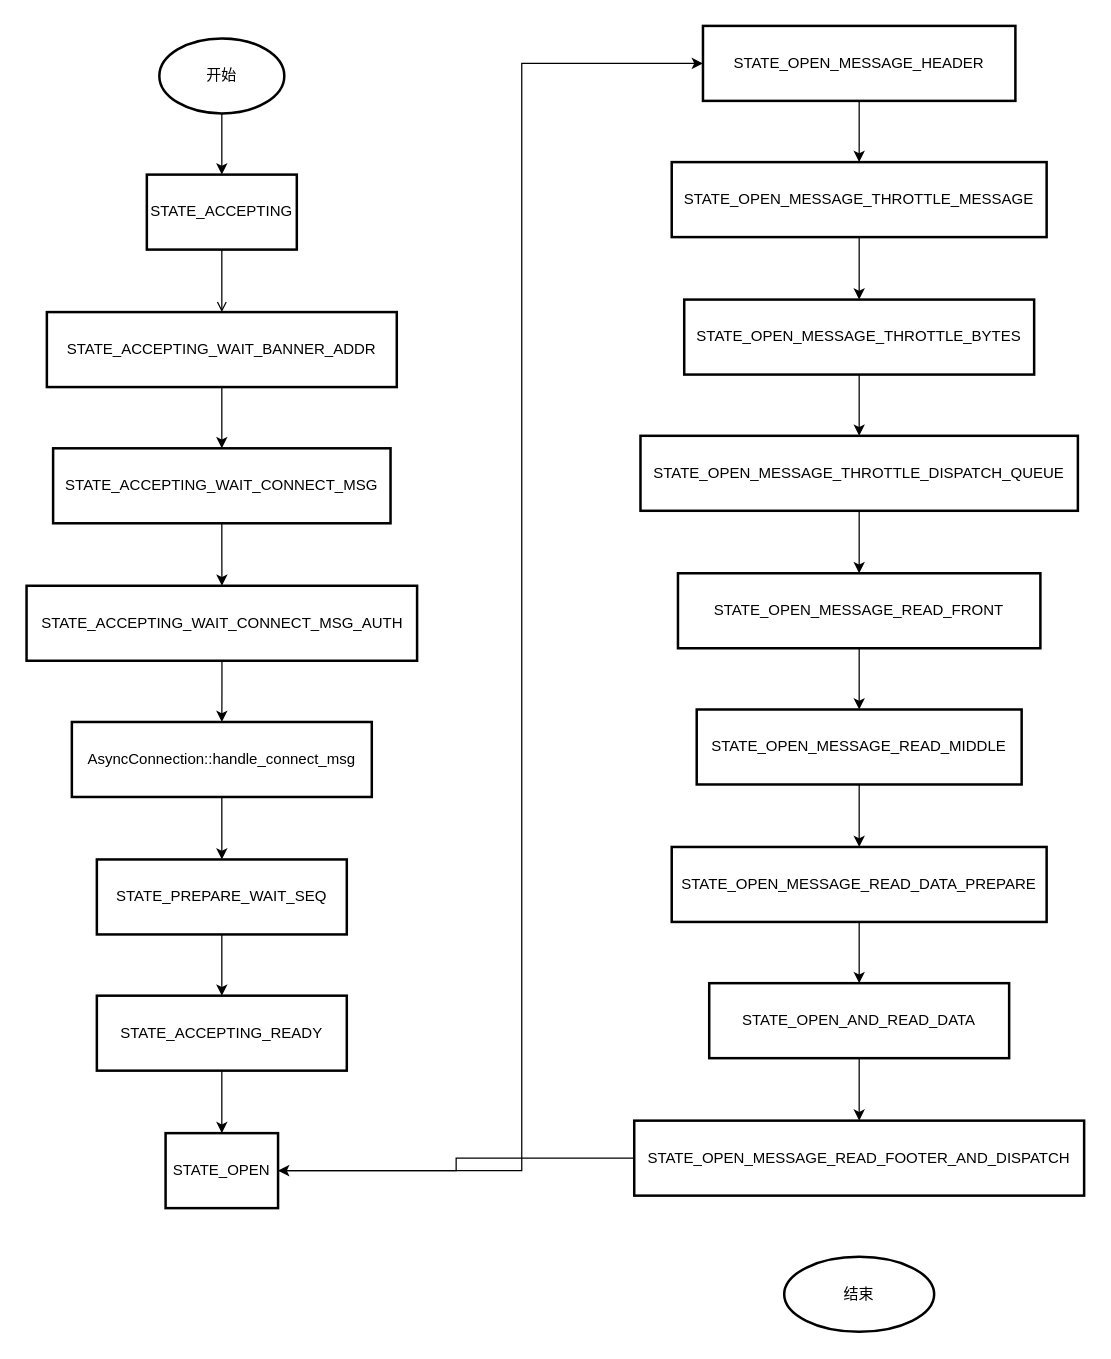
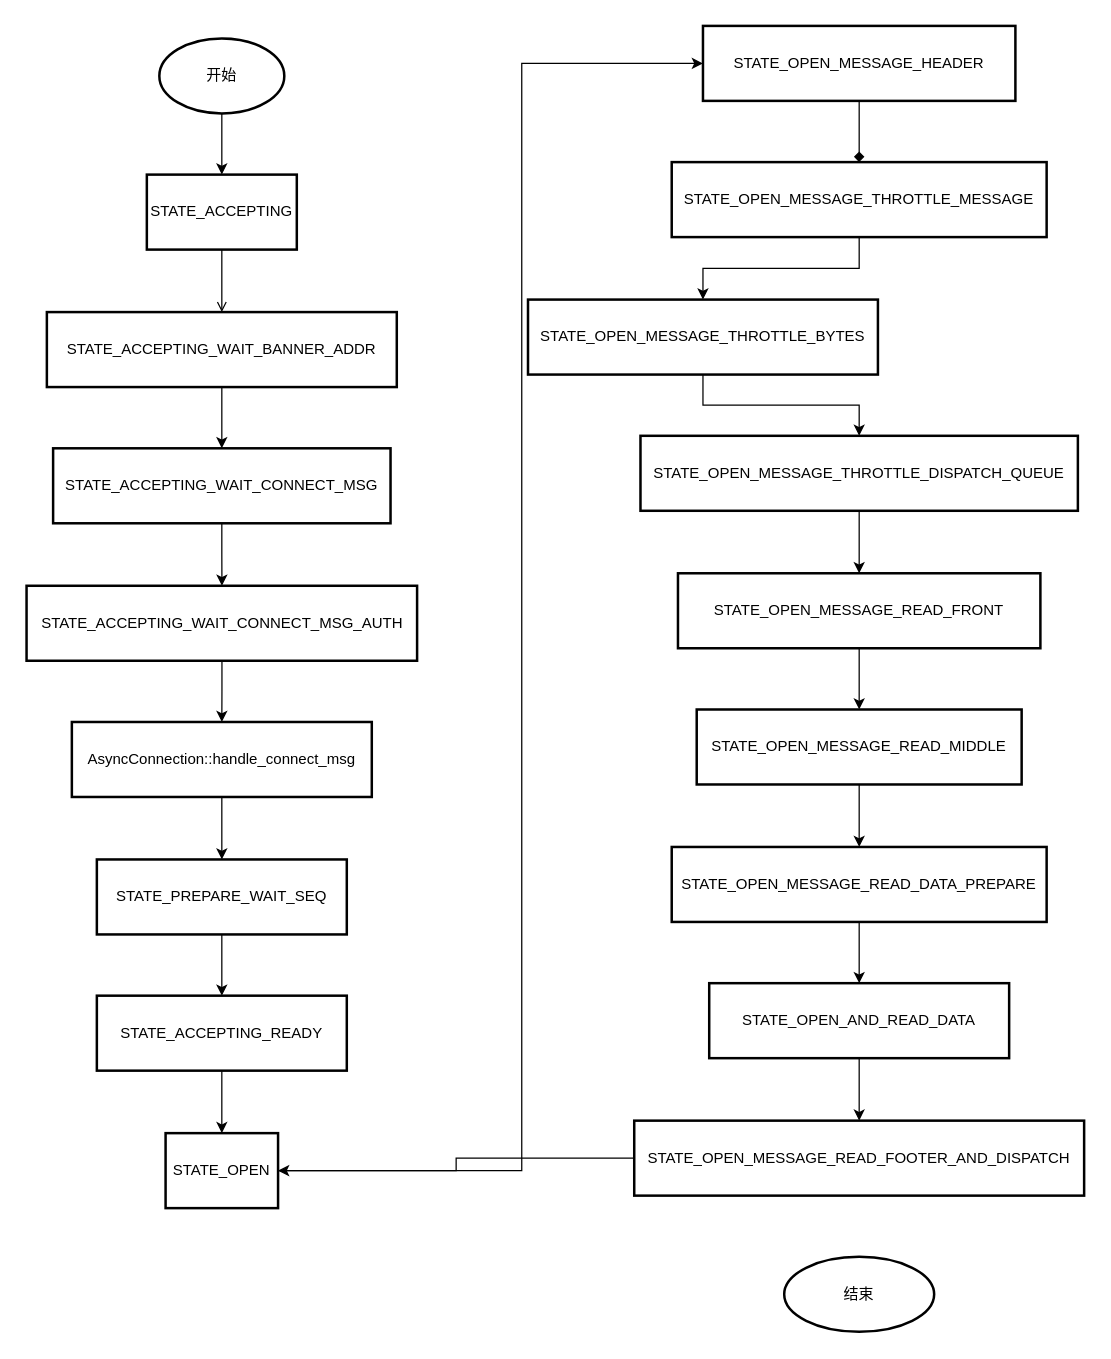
edge "STATE_OPEN_MESSAGE_HEADER" -> "STATE_OPEN_MESSAGE_THROTTLE_MESSAGE": arrowhead classic -> diamond
node "STATE_OPEN_MESSAGE_THROTTLE_BYTES": moved (859, 337) -> (703, 337)
